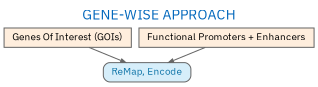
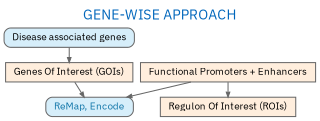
node "Disease associated genes": added
node "Regulon Of Interest (ROIs)": added
